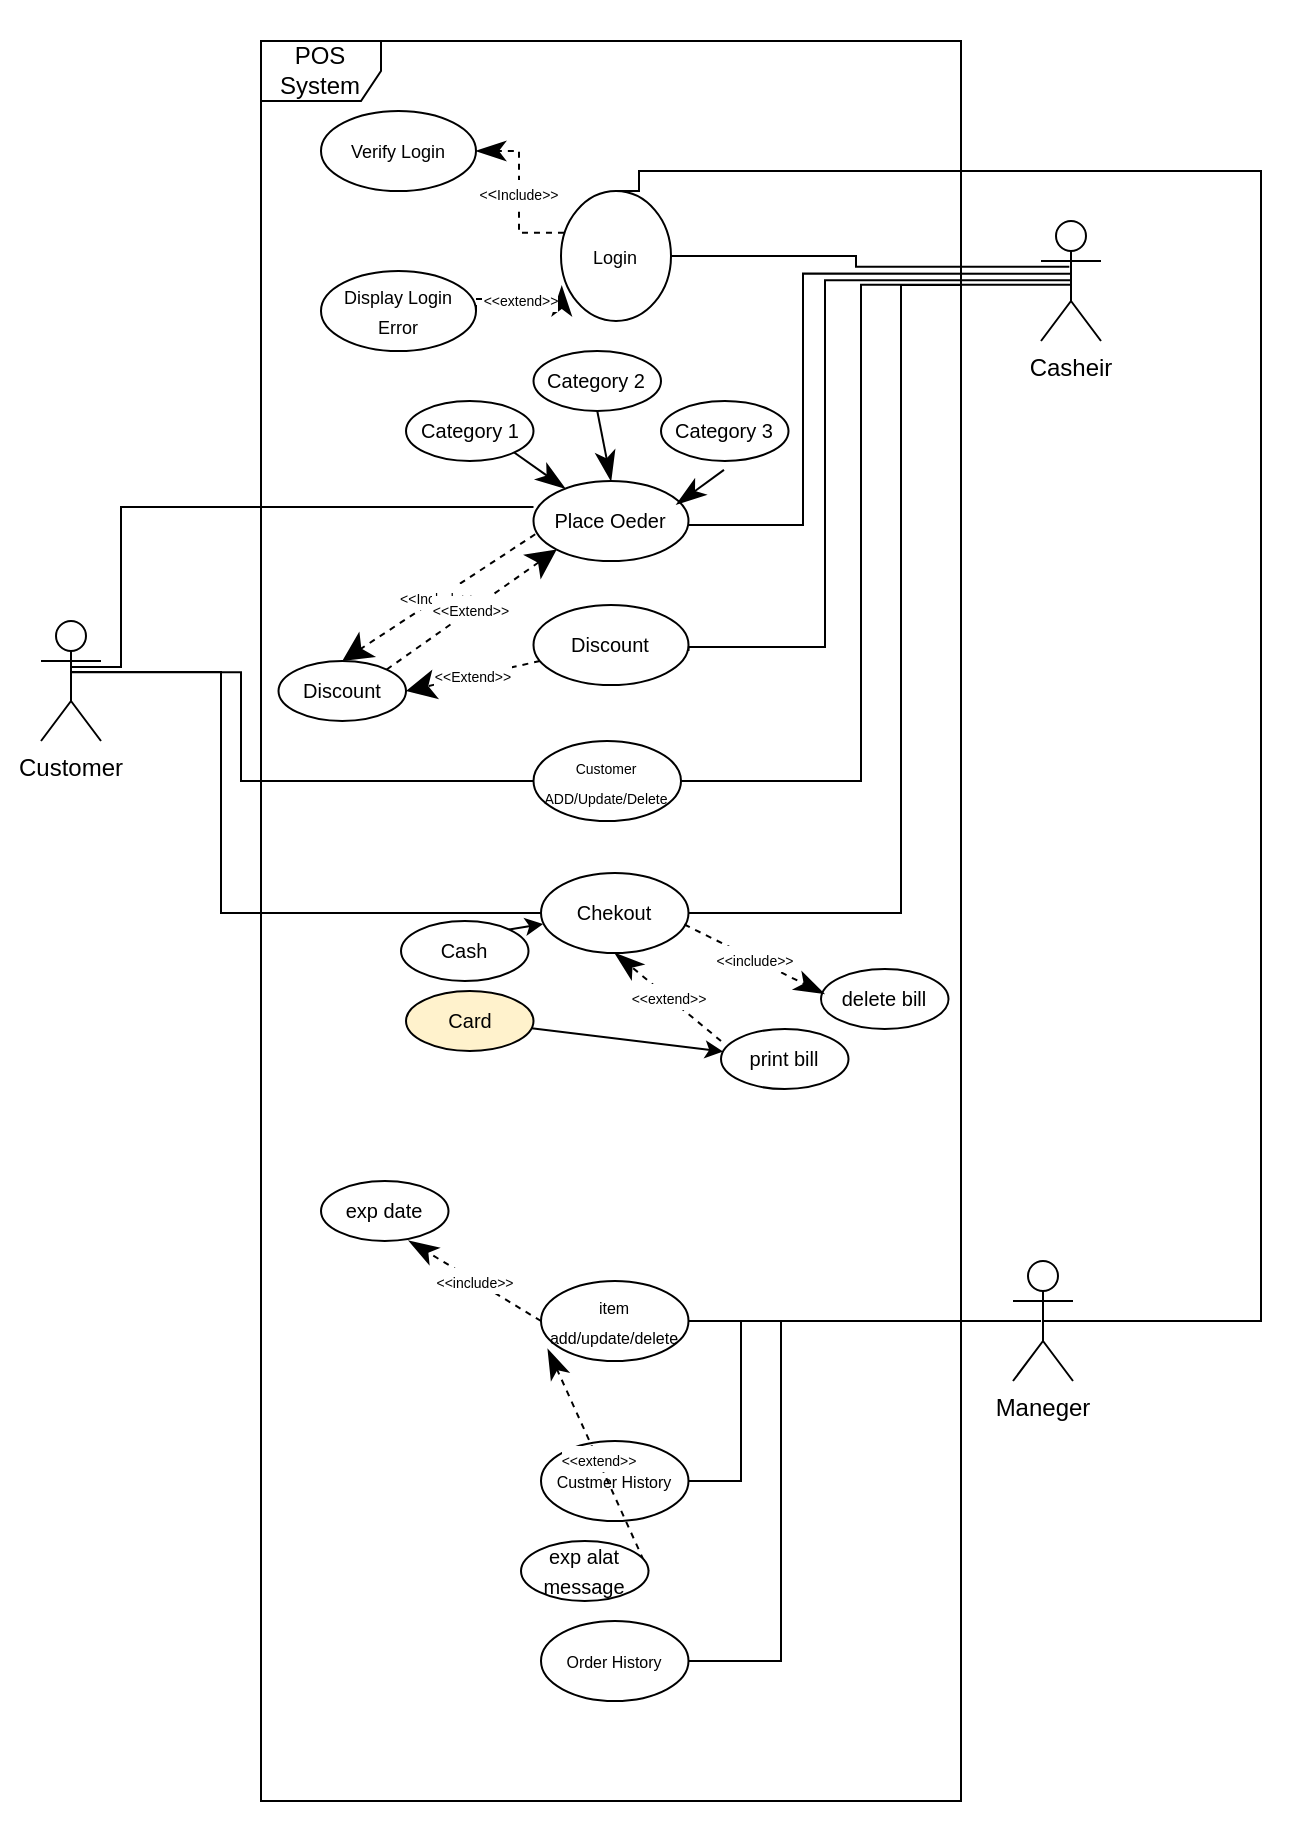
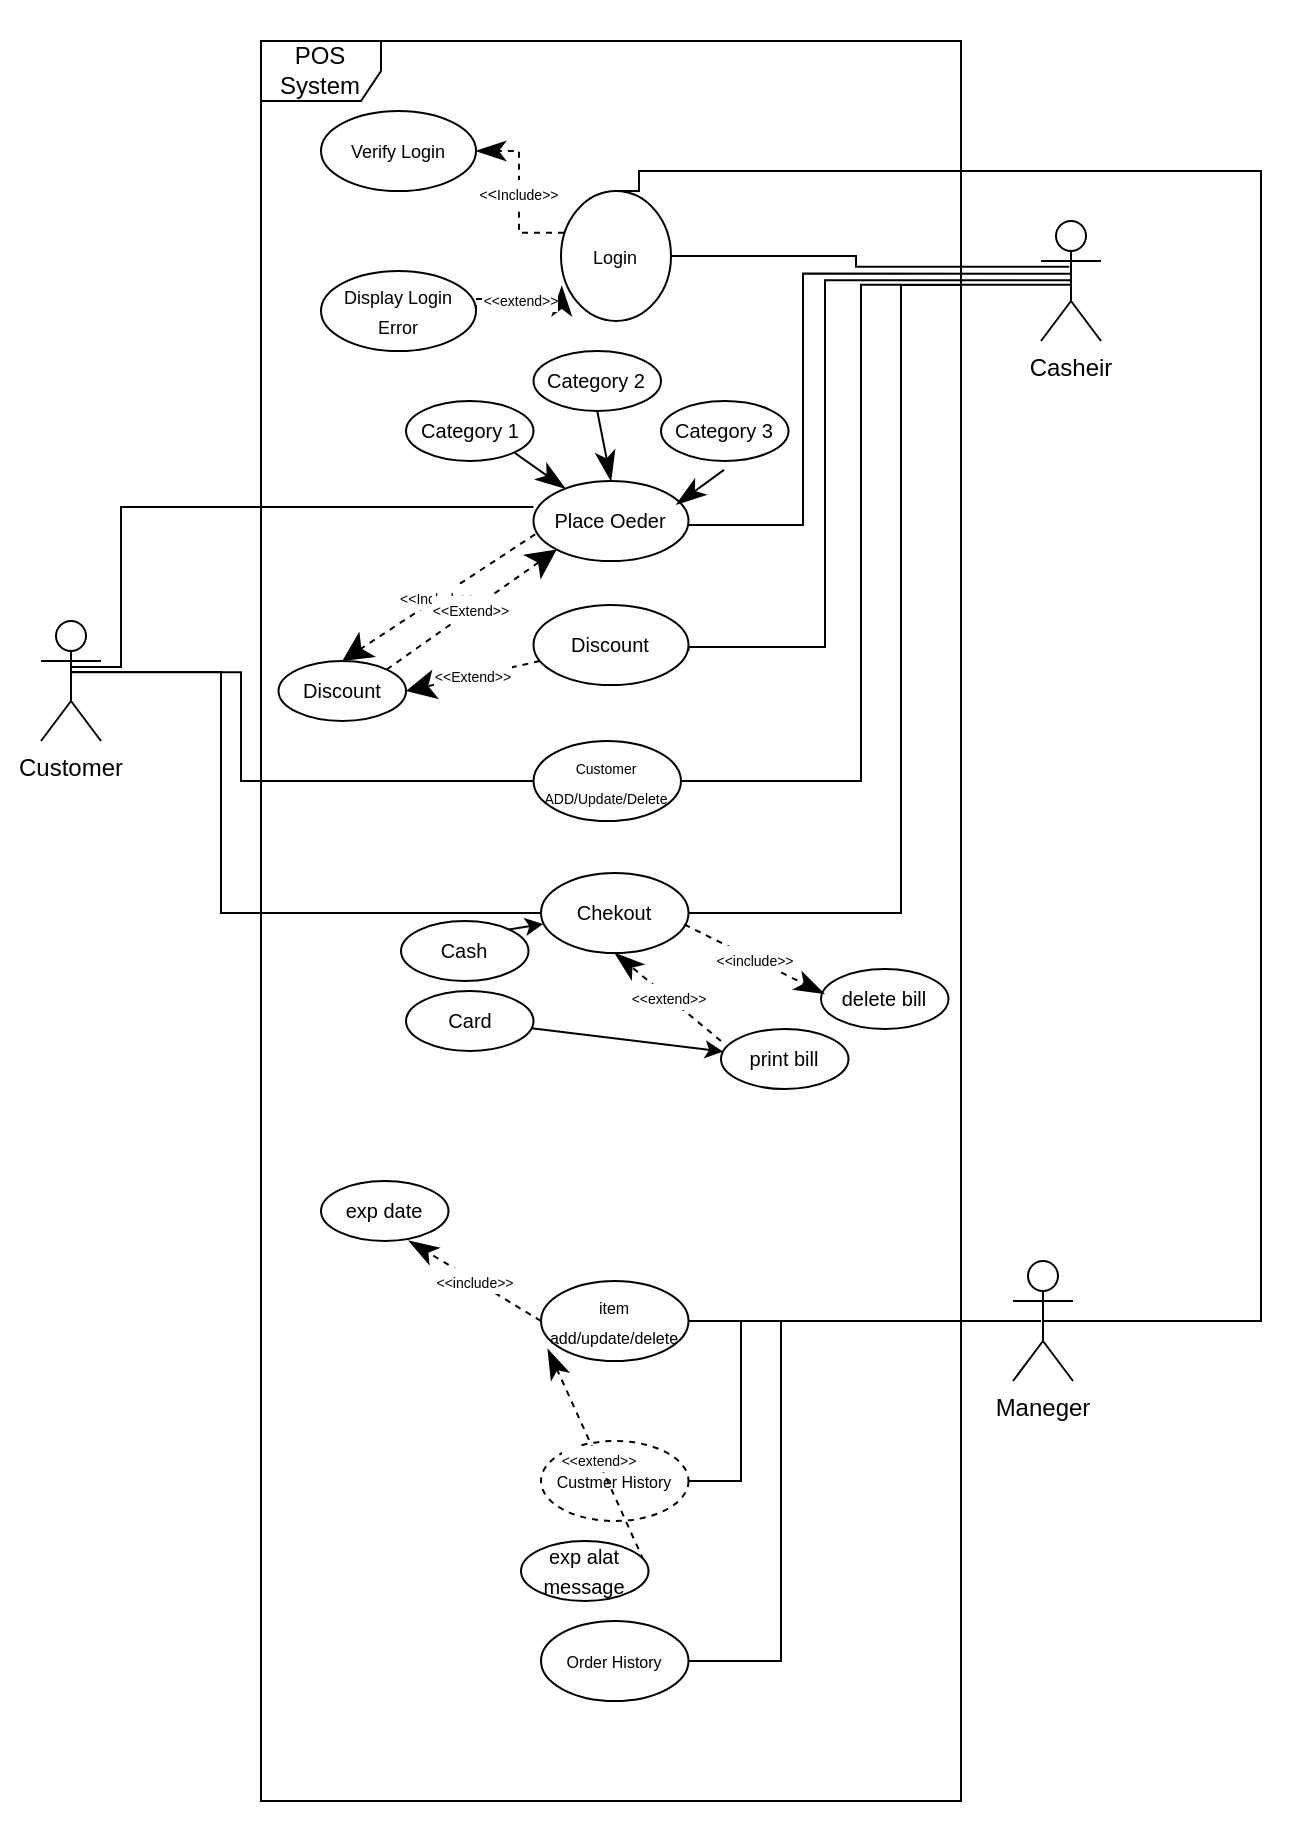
node "Card": fillcolor #fff2cc -> #ffffff
node "Custmer History": style solid -> dashed
